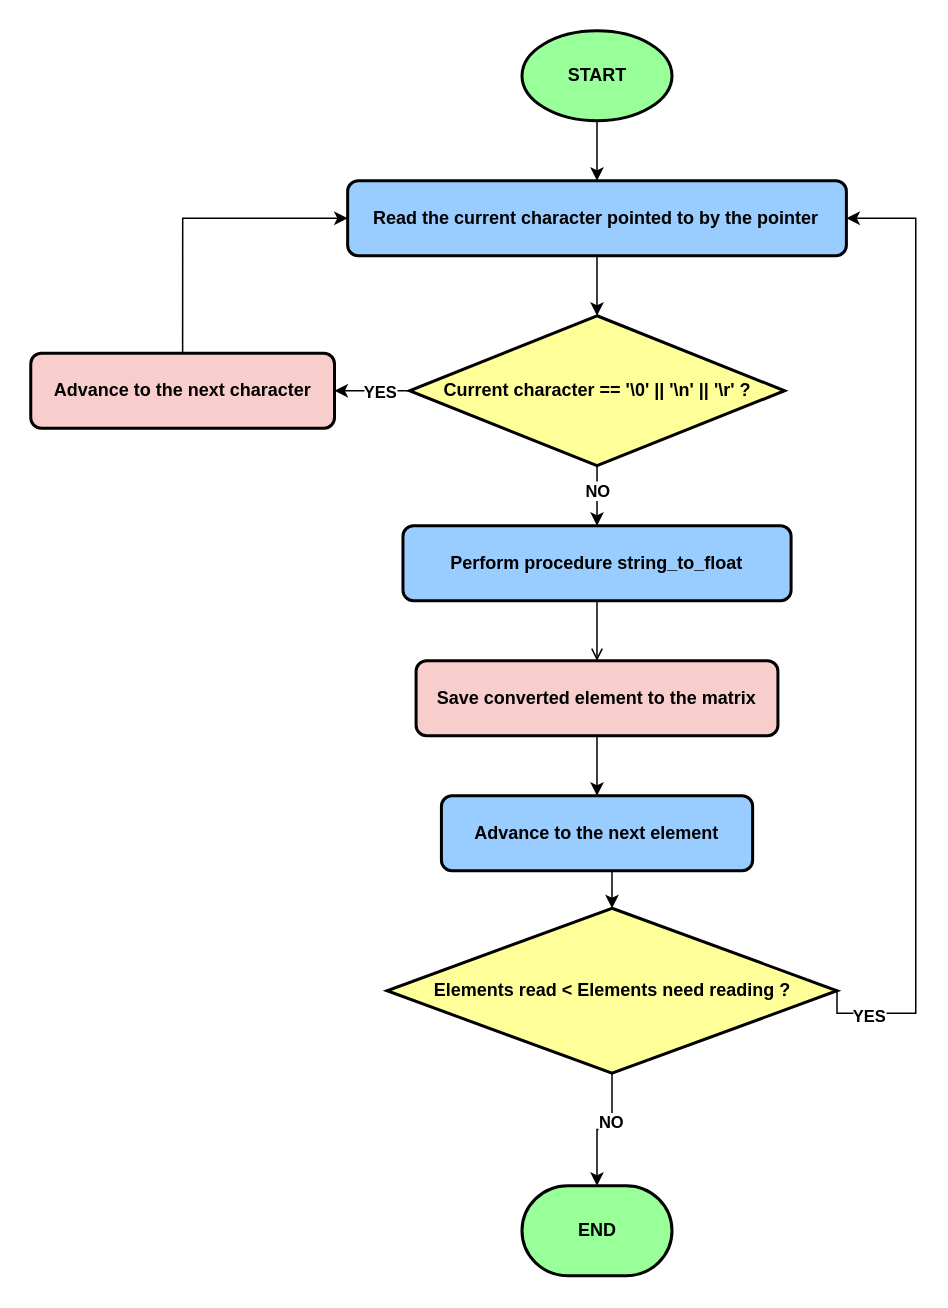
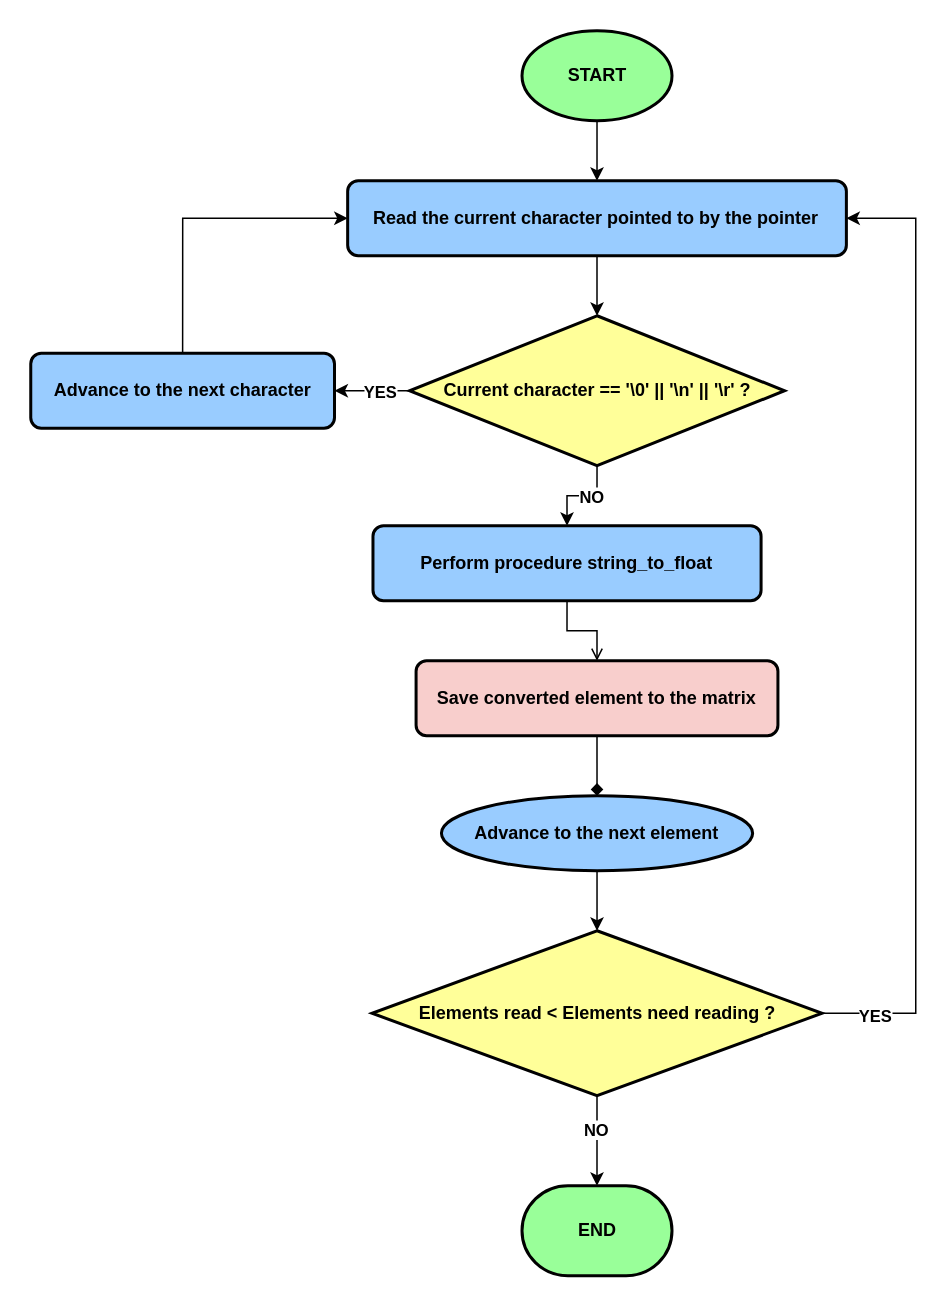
node "Advance to the next character": fillcolor #f8cecc -> #99ccff
node "Perform procedure string_to_float": moved (597, 563) -> (567, 563)
edge "Save converted element to the matrix" -> "Advance to the next element": arrowhead classic -> diamond
node "Advance to the next element": shape rounded rectangle -> ellipse
node "Elements read < Elements need reading ?": moved (612, 991) -> (597, 1013)
